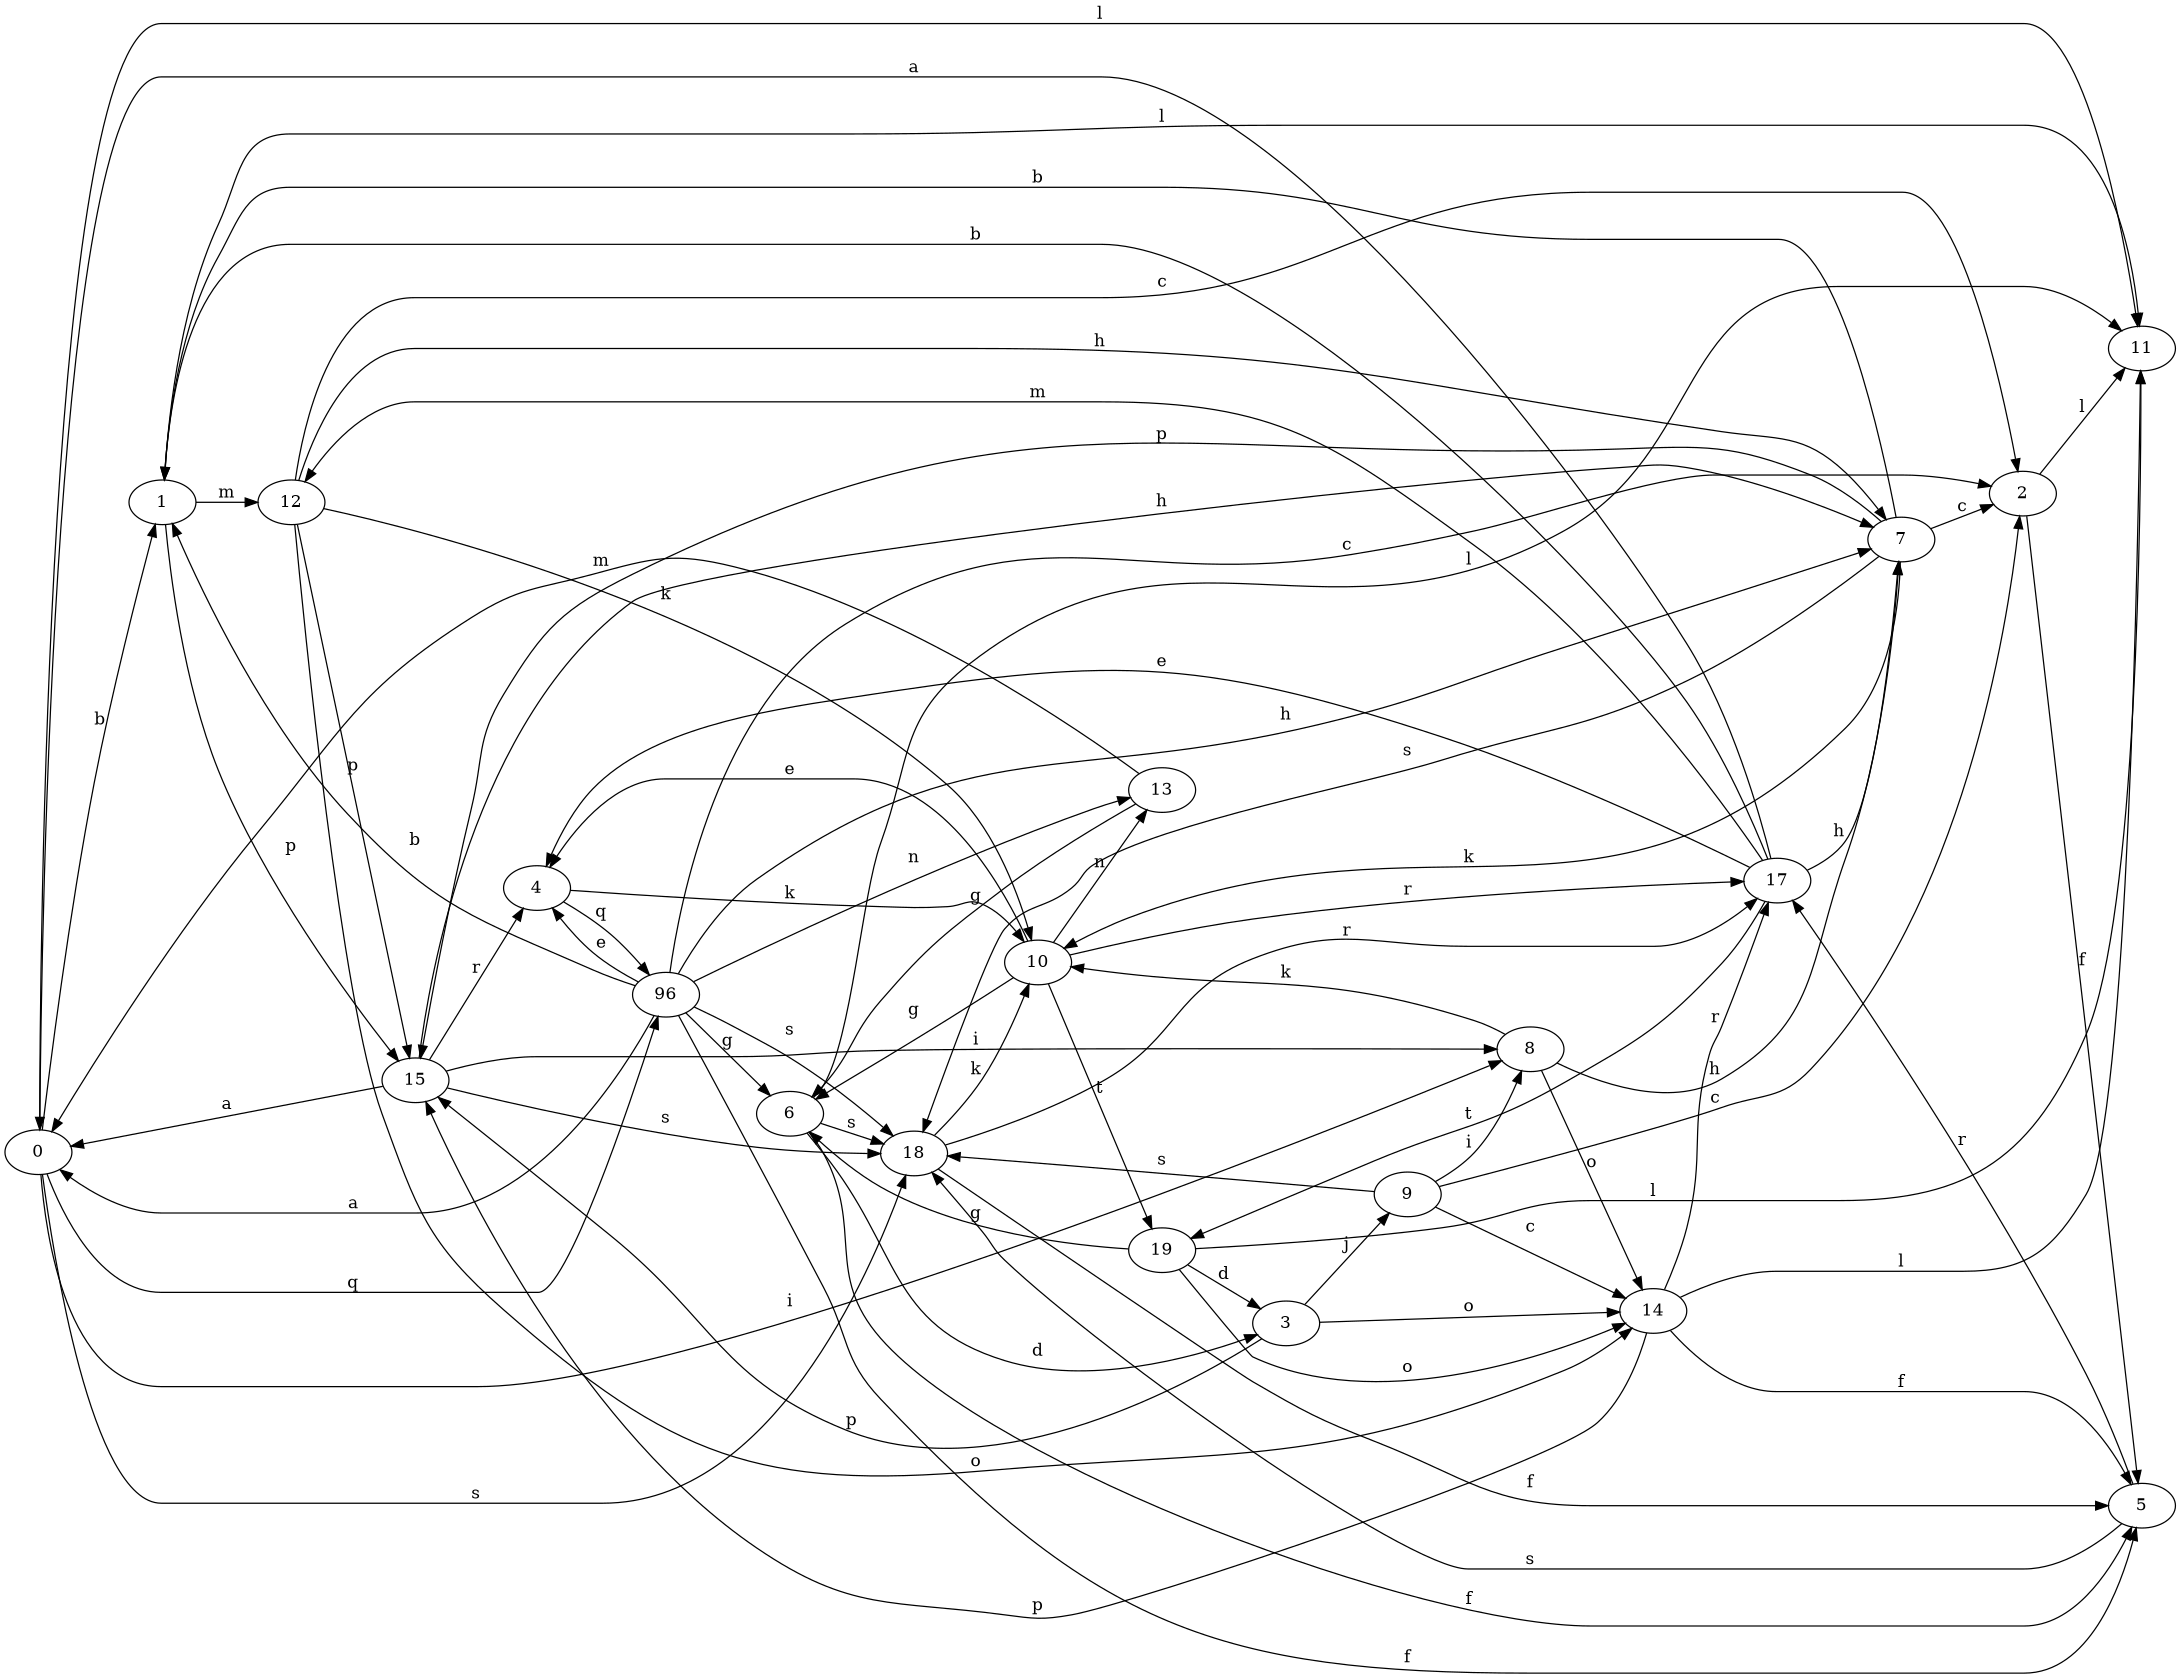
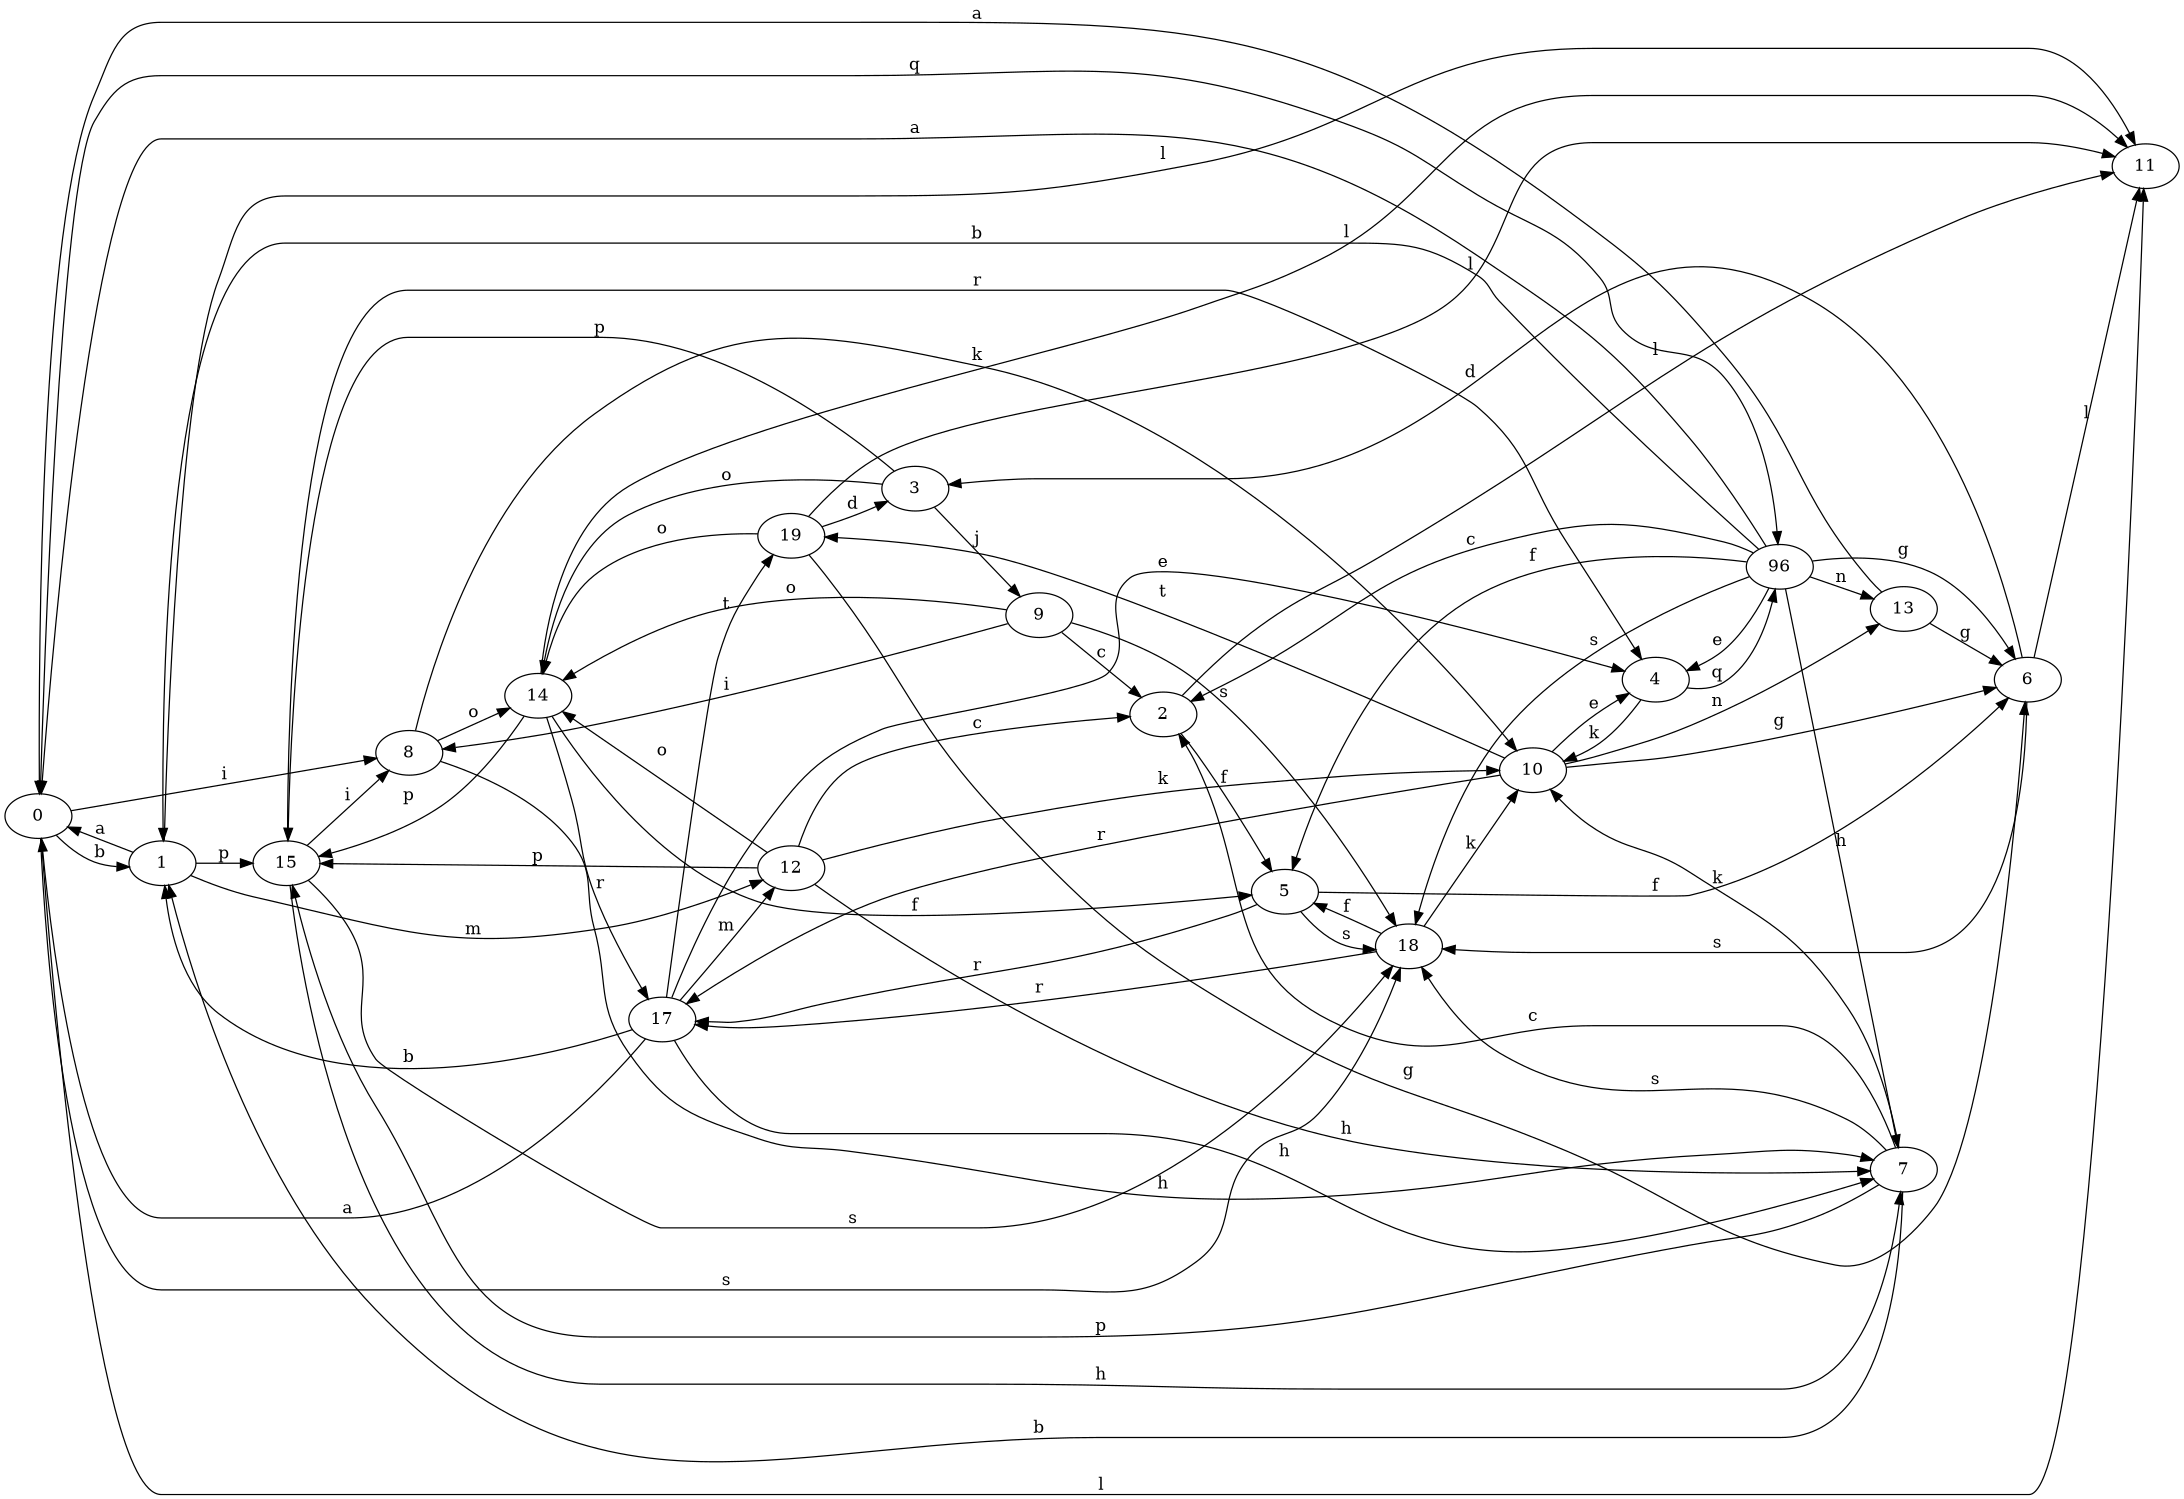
edge "13" -> "0": label "m" -> "a"
edge "15" -> "0": now "1" -> "0"
edge "9" -> "14": label "c" -> "o"
edge "6" -> "5": reversed
